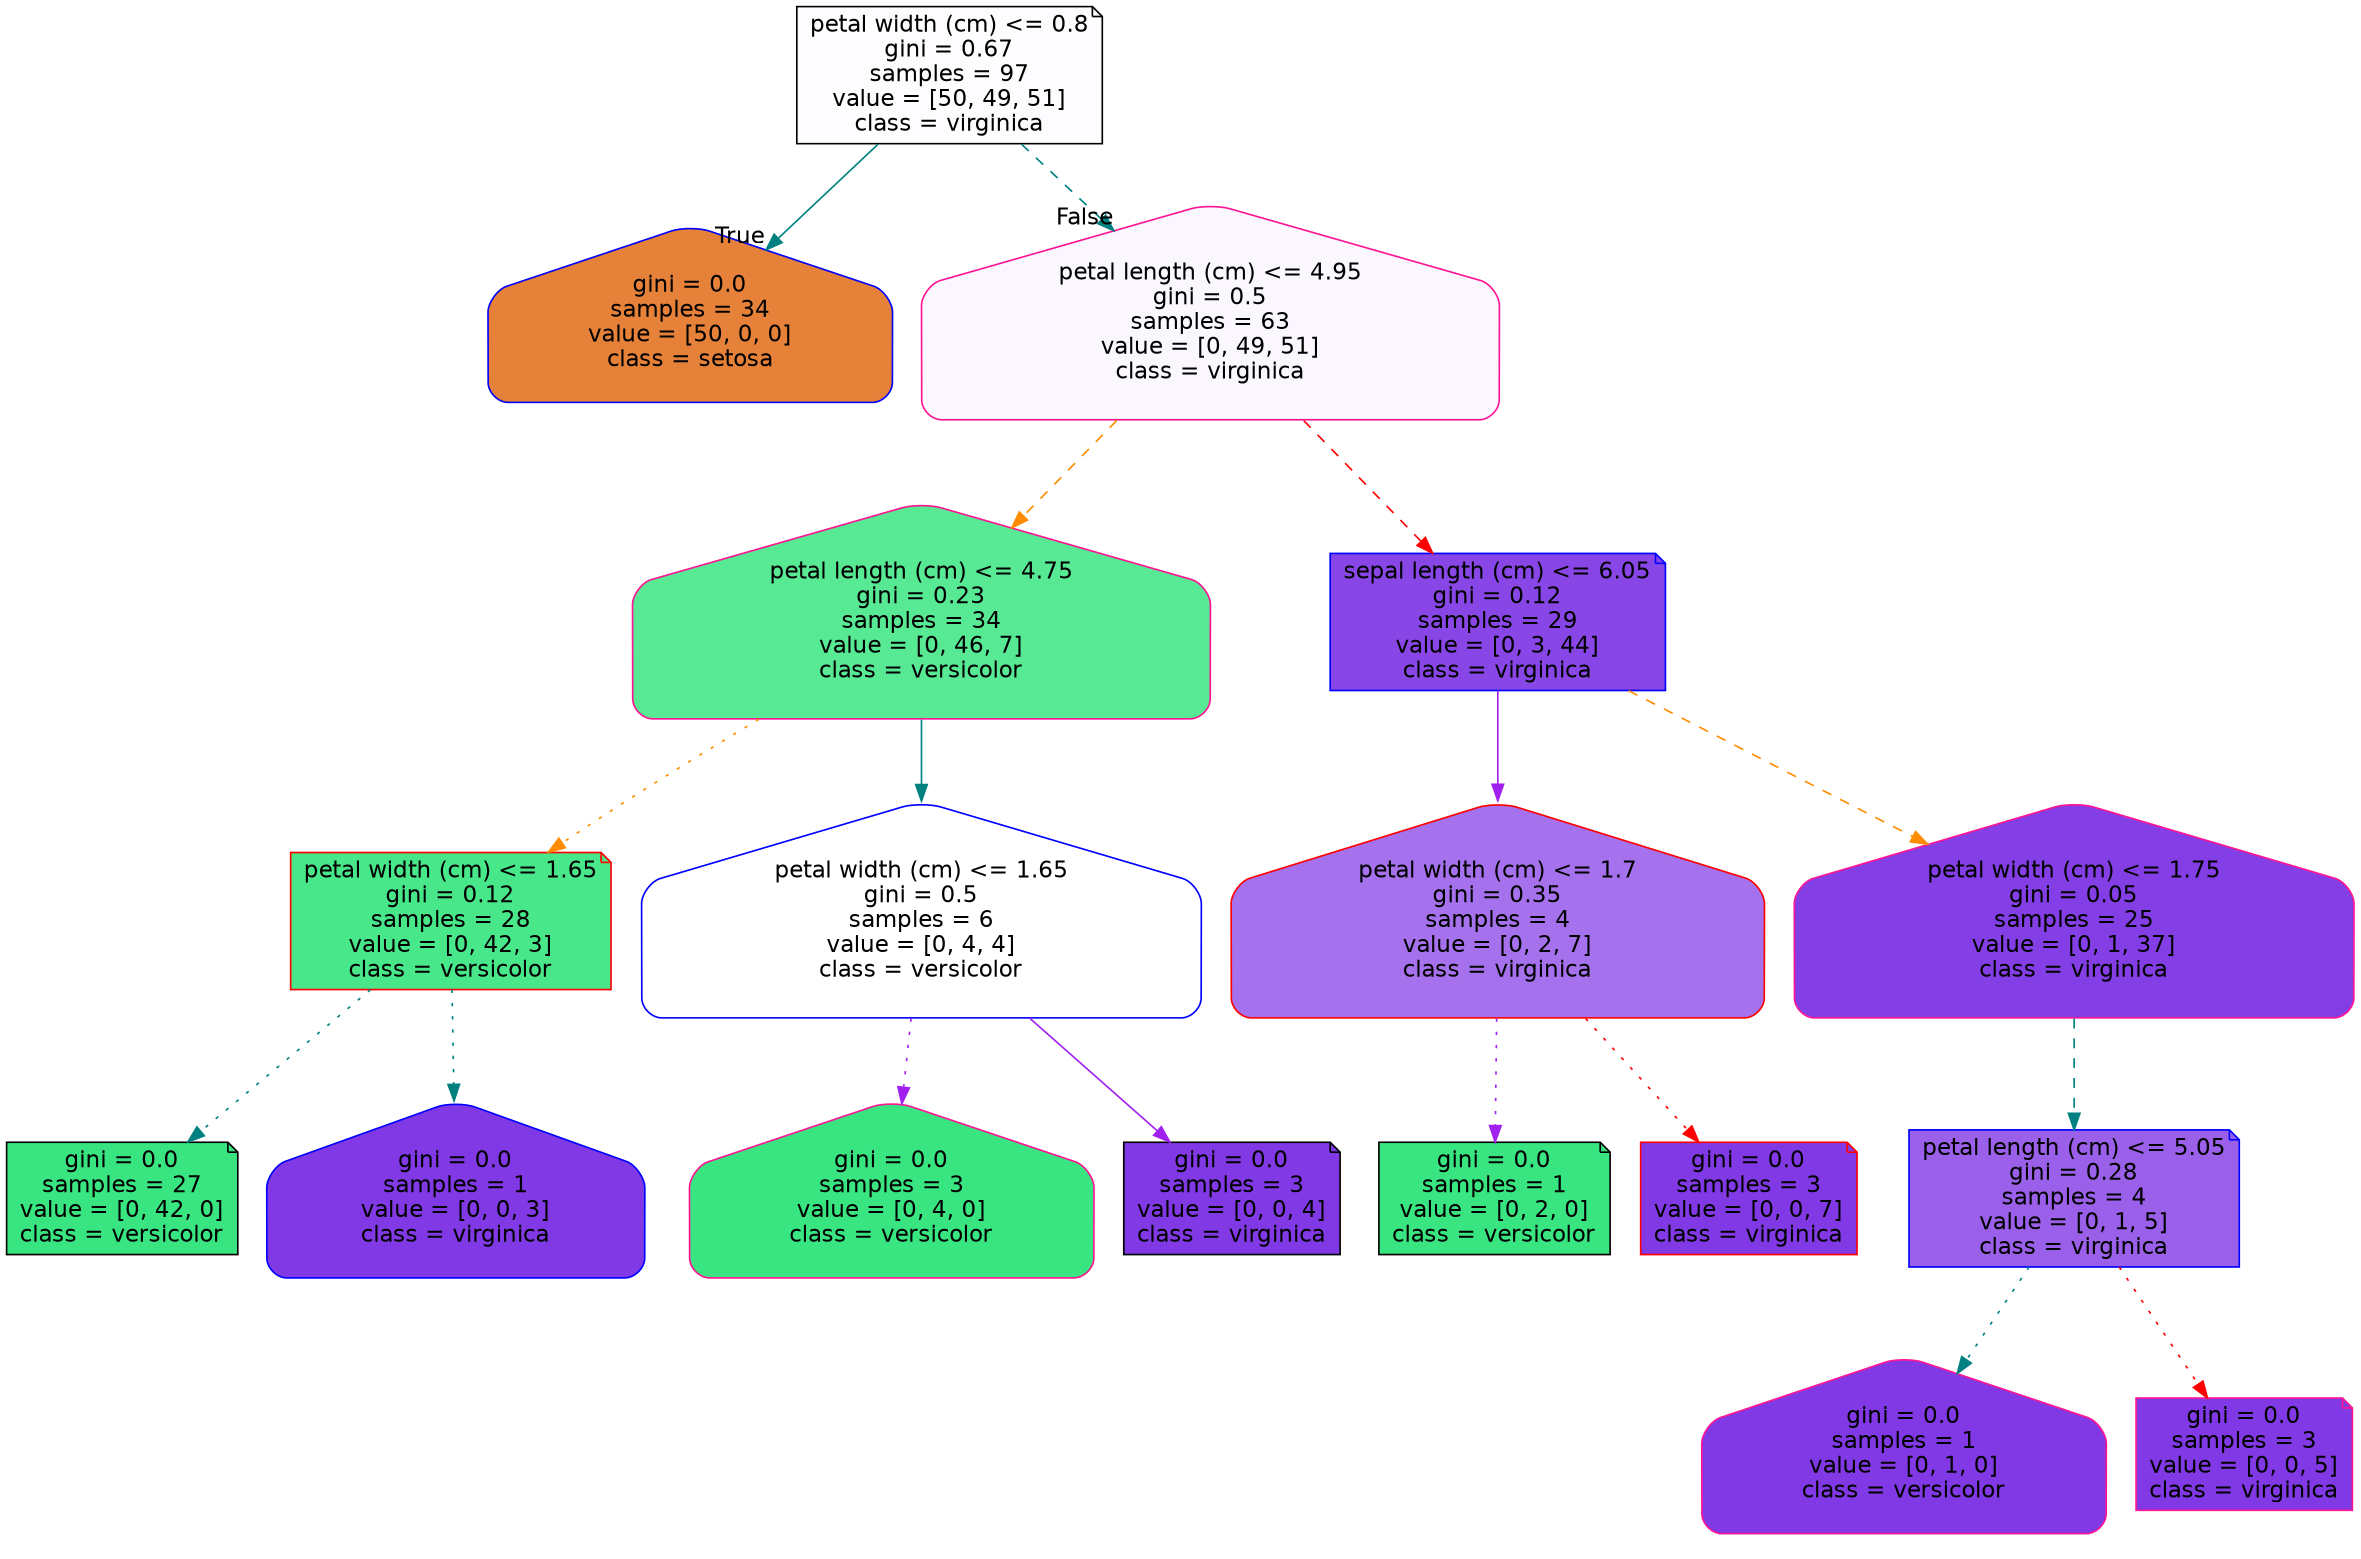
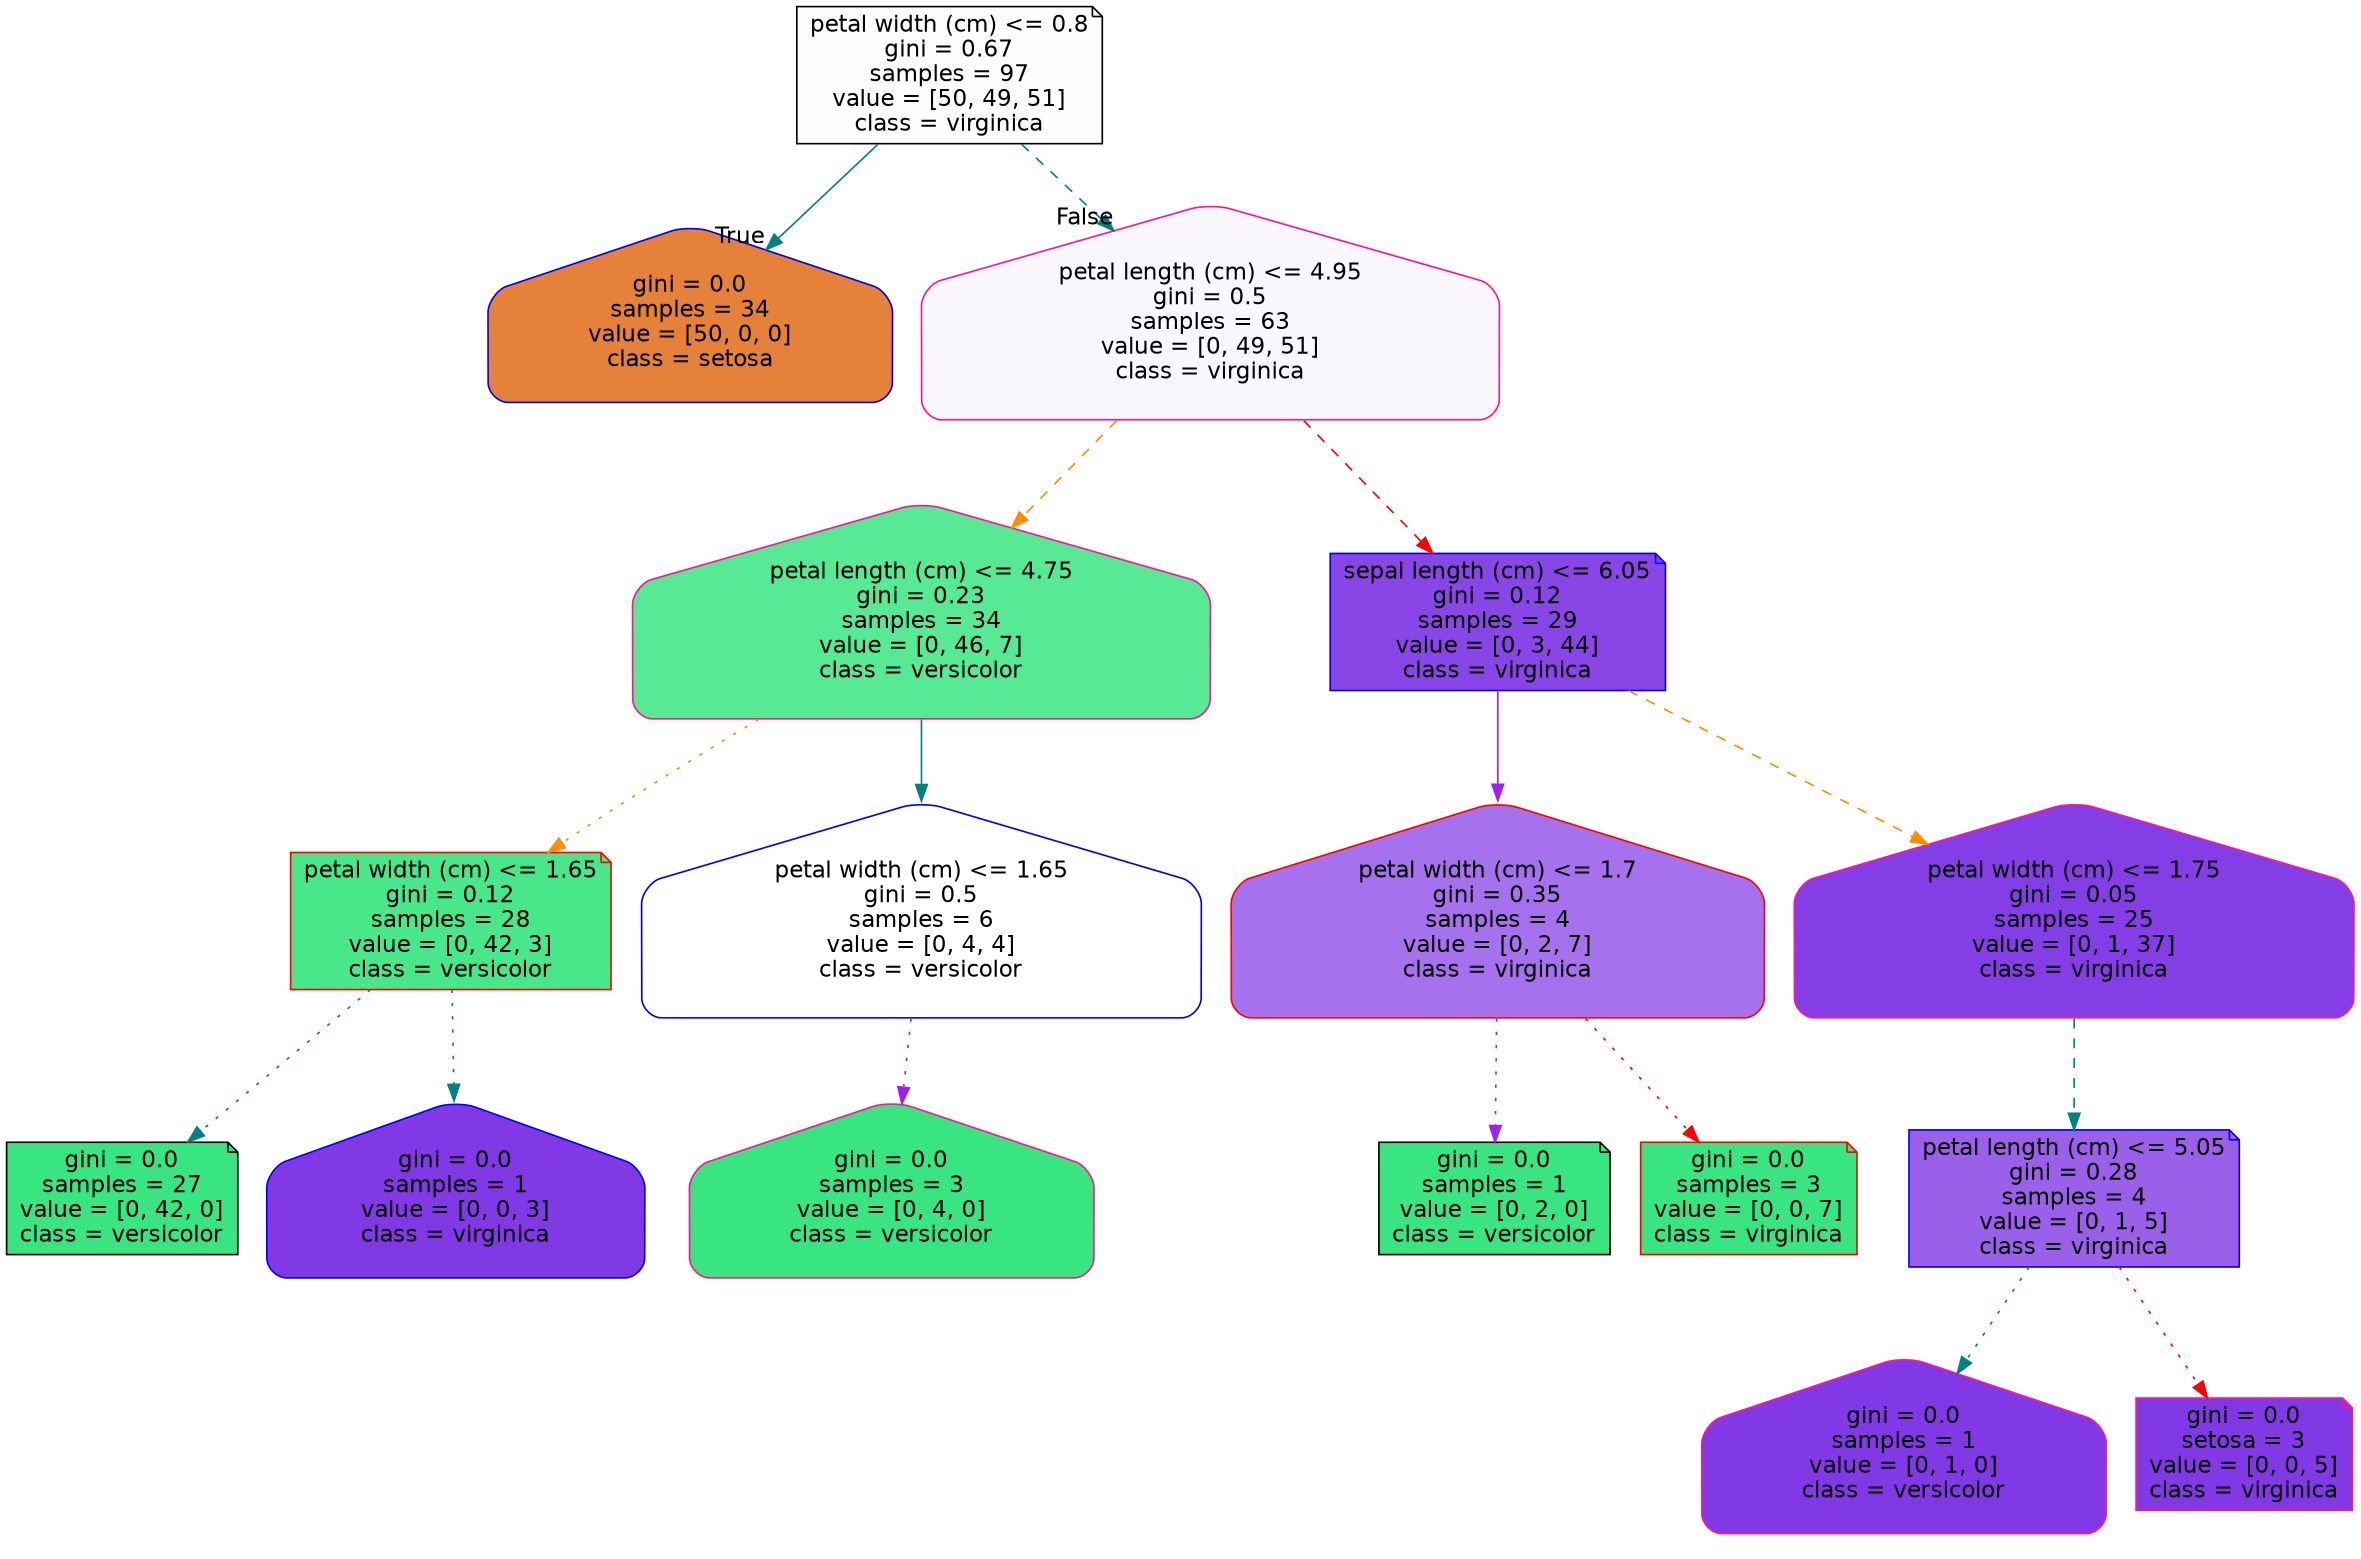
node "gini = 0.0 samples = 3 value = [0, 0, 4] class = virginica": removed
node "gini = 0.0 samples = 3 value = [0, 0, 7] class = virginica": fillcolor #8139e5ff -> #39e581ff
node "gini = 0.0 samples = 3 value = [0, 0, 5] class = virginica": label "gini = 0.0 samples = 3 value = [0, 0, 5] class = virginica" -> "gini = 0.0 setosa = 3 value = [0, 0, 5] class = virginica"
